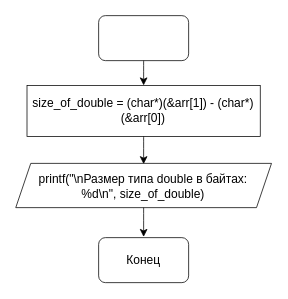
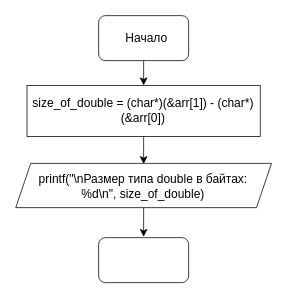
node "Начало": added
node "Конец": removed
